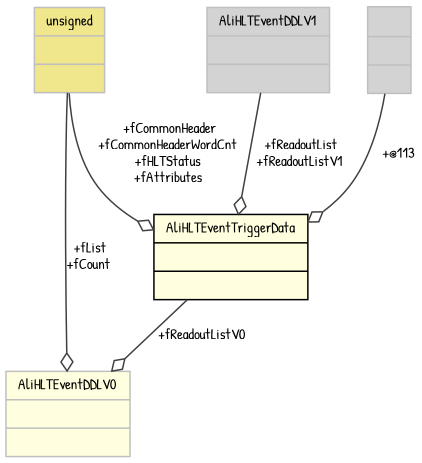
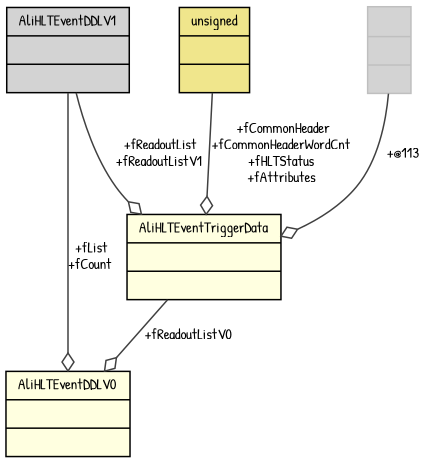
node "unsigned": color grey75 -> black
node "AliHLTEventDDLV1": color grey75 -> black
edge "unsigned" -> "AliHLTEventDDLV0": now "AliHLTEventDDLV1" -> "AliHLTEventDDLV0"
node "AliHLTEventDDLV0": color grey75 -> black
